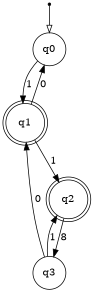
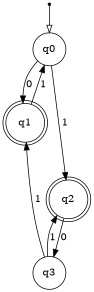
edge "q0" -> "q1": label "1" -> "0"
edge "q1" -> "q0": label "0" -> "1"
edge "q1" -> "q2": now "q0" -> "q2"
edge "q3" -> "q1": label "0" -> "1"
edge "q2" -> "q3": label "8" -> "0"
